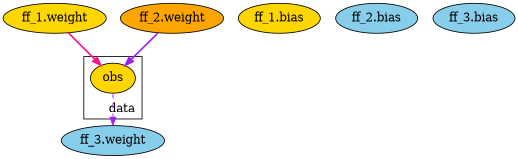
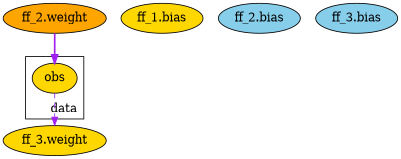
node "ff_1.weight": removed
node "ff_3.weight": fillcolor skyblue -> gold
